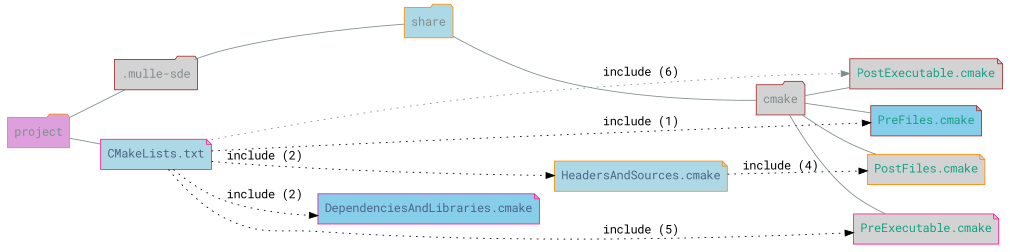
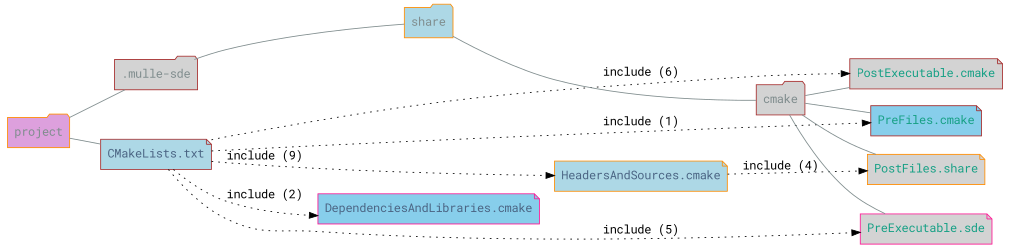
edge "CMakeLists.txt" -> "PostExecutable.cmake": color #7f8c8d -> black
node "CMakeLists.txt": color deeppink -> brown
edge "CMakeLists.txt" -> "HeadersAndSources.cmake": label "include (2)" -> "include (9)"
node "PostFiles.cmake": label "PostFiles.cmake" -> "PostFiles.share"
node "PreExecutable.cmake": label "PreExecutable.cmake" -> "PreExecutable.sde"
